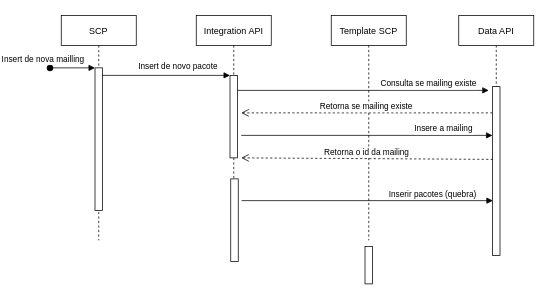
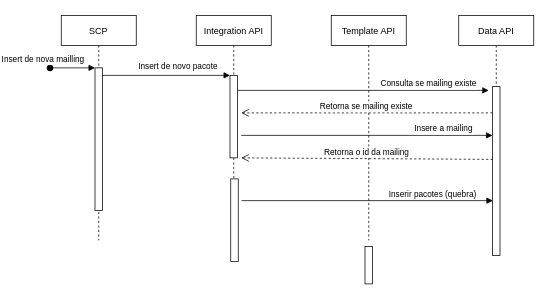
node "Template SCP": label "Template SCP" -> "Template API"
